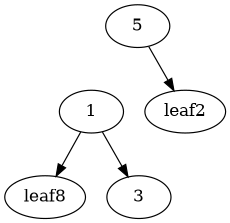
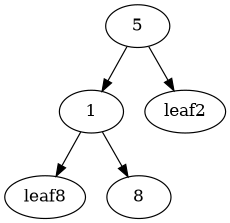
edge "5" -> "1": added
node "3": label "3" -> "8"
